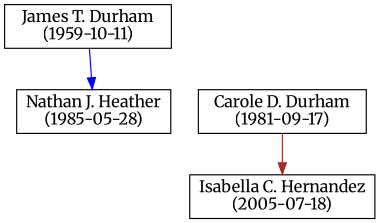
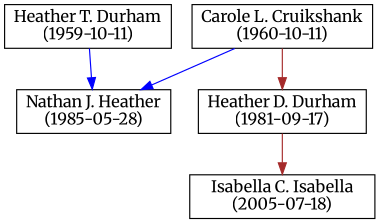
node "James T. Durham (1959-10-11)": label "James T. Durham (1959-10-11)" -> "Heather T. Durham (1959-10-11)"
node "Carole L. Cruikshank (1960-10-11)": added
node "Carole D. Durham (1981-09-17)": label "Carole D. Durham (1981-09-17)" -> "Heather D. Durham (1981-09-17)"
node "Isabella C. Hernandez (2005-07-18)": label "Isabella C. Hernandez (2005-07-18)" -> "Isabella C. Isabella (2005-07-18)"
